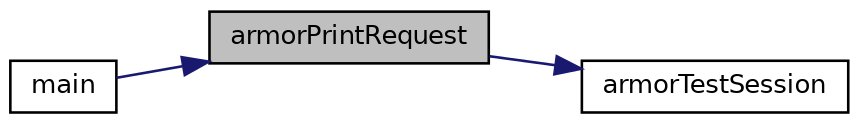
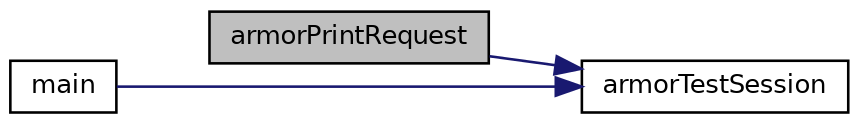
edge "main" -> "armorPrintRequest": now "main" -> "armorTestSession"
